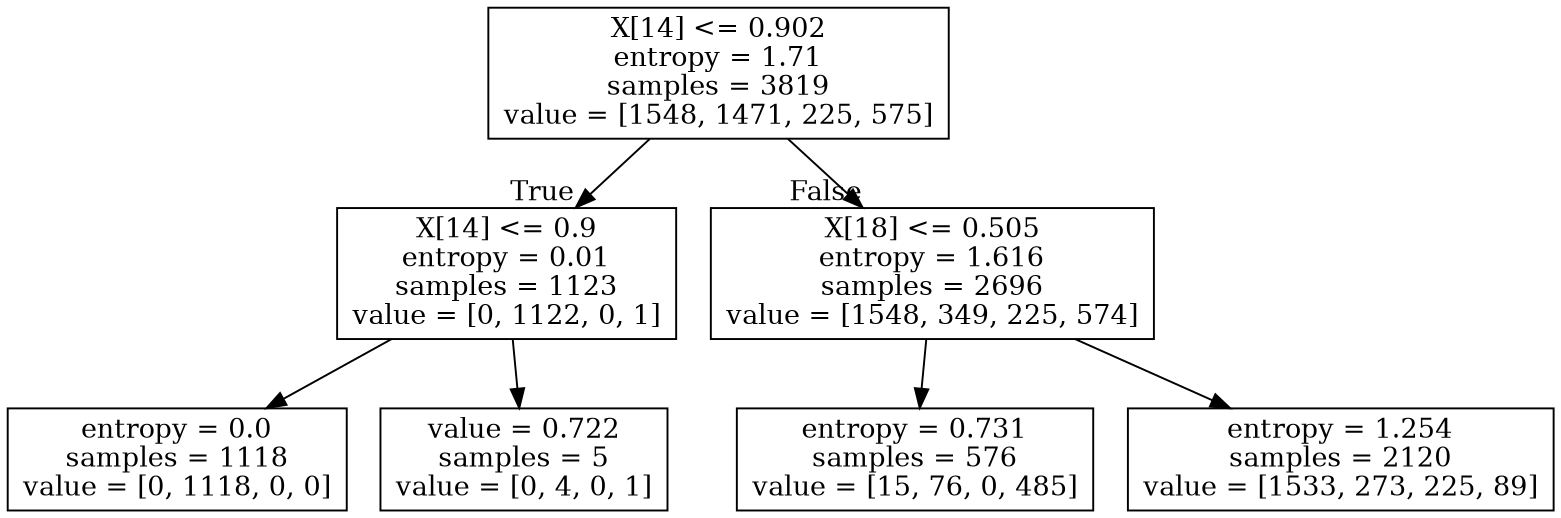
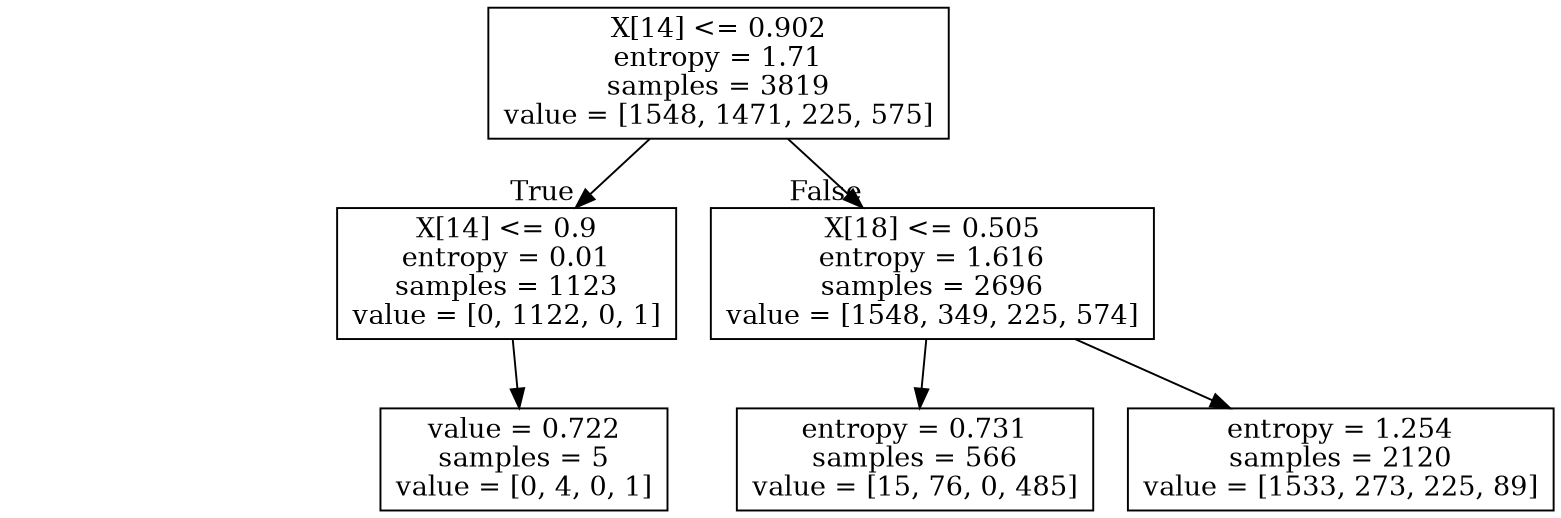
node "entropy = 0.0 samples = 1118 value = [0, 1118, 0, 0]": removed
node "entropy = 0.731 samples = 576 value = [15, 76, 0, 485]": label "entropy = 0.731 samples = 576 value = [15, 76, 0, 485]" -> "entropy = 0.731 samples = 566 value = [15, 76, 0, 485]"
